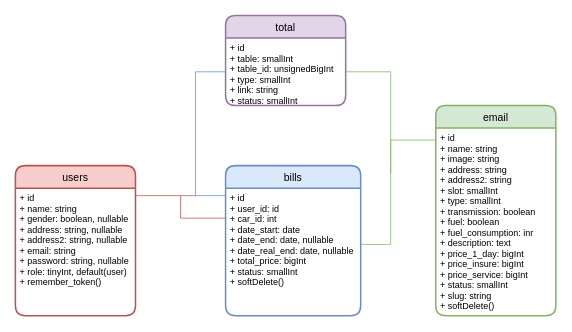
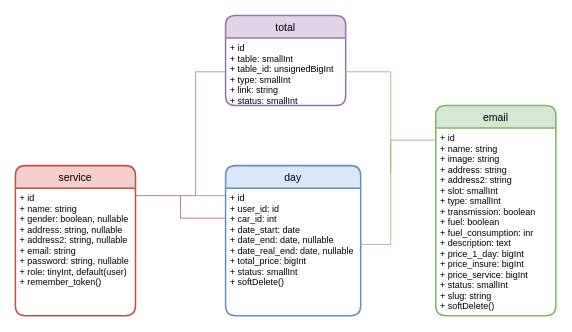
node "users": label "users" -> "service"
node "bills": label "bills" -> "day"
